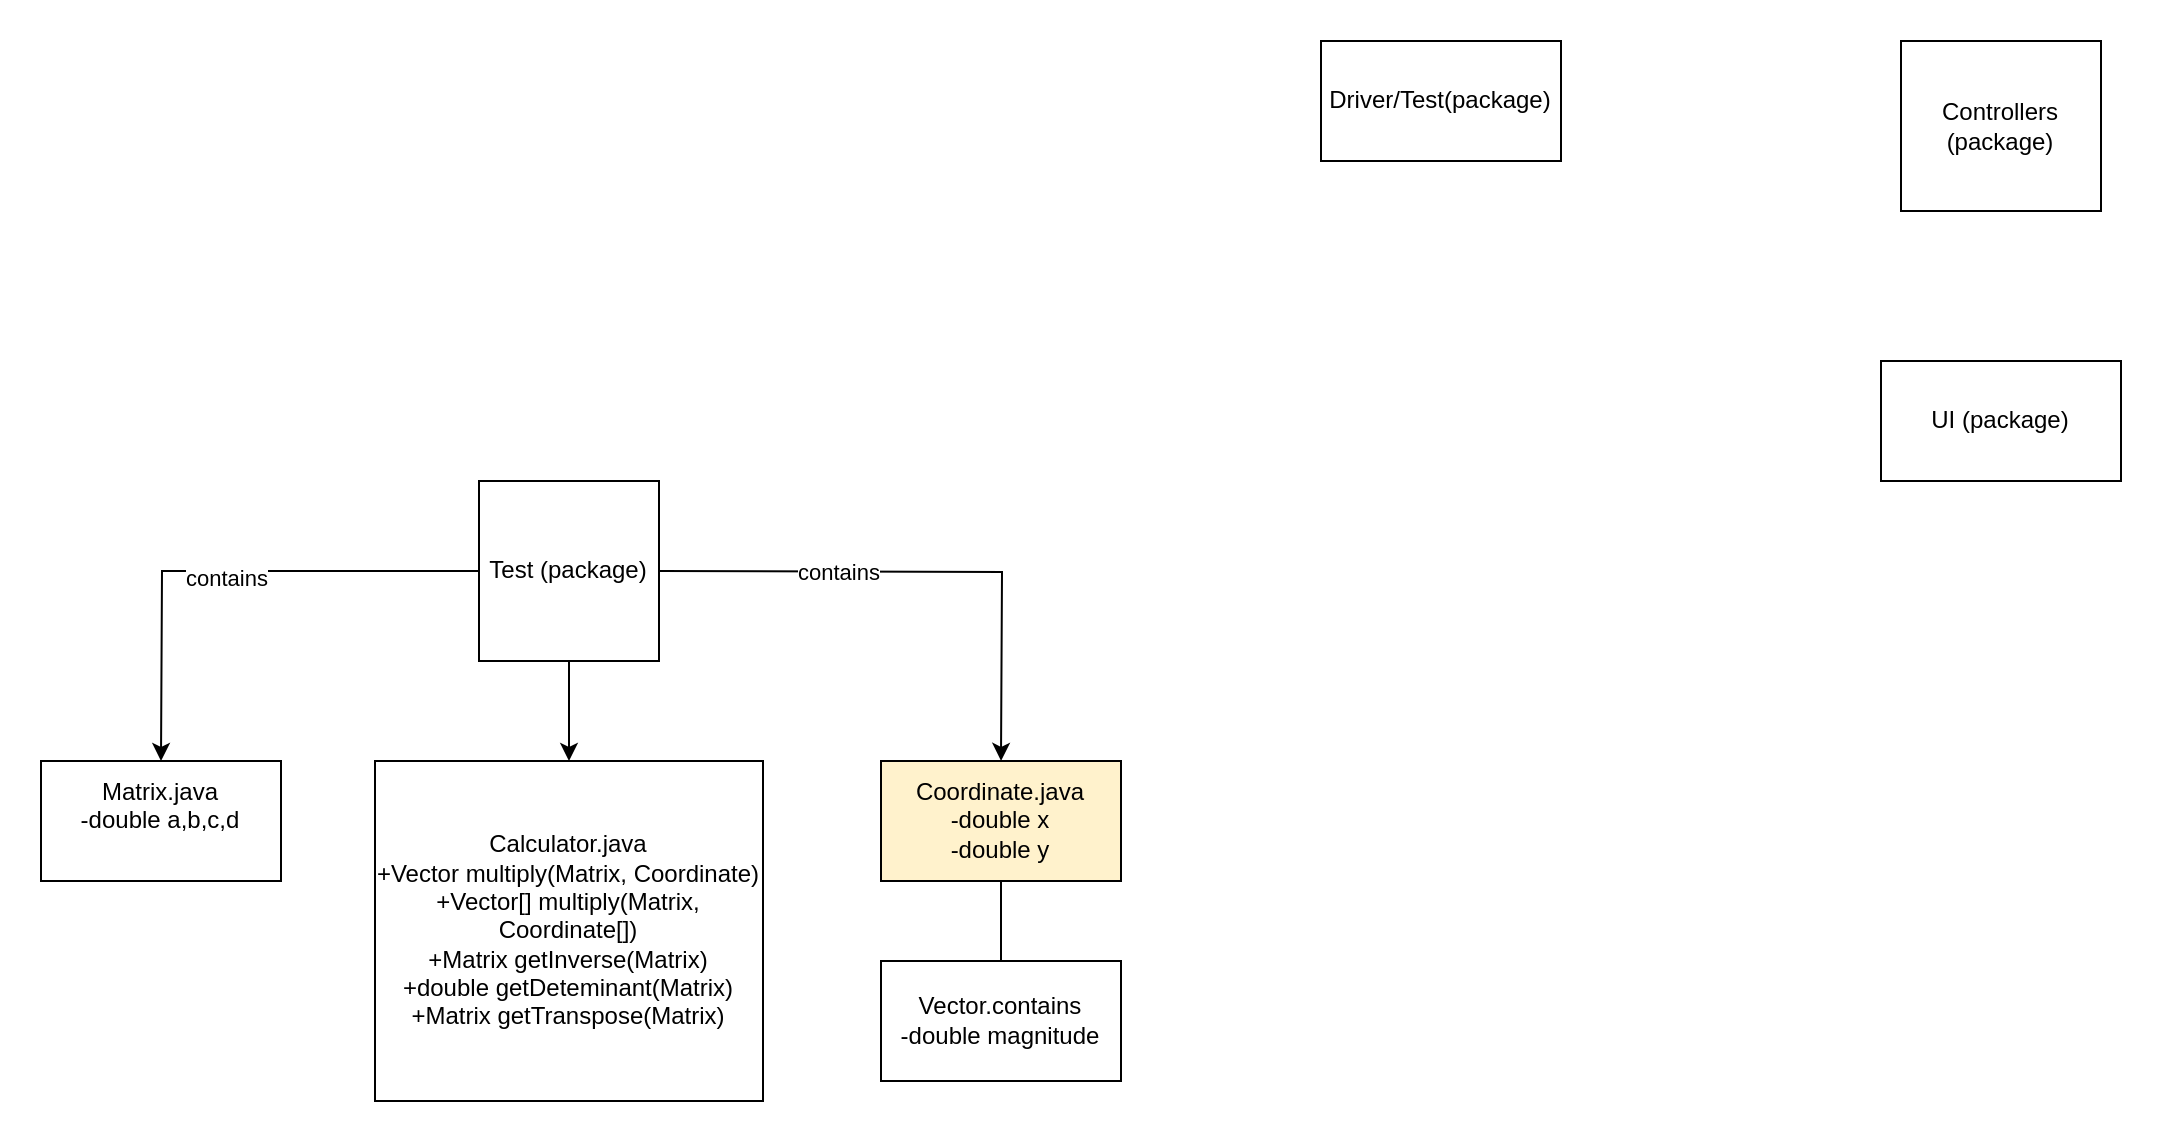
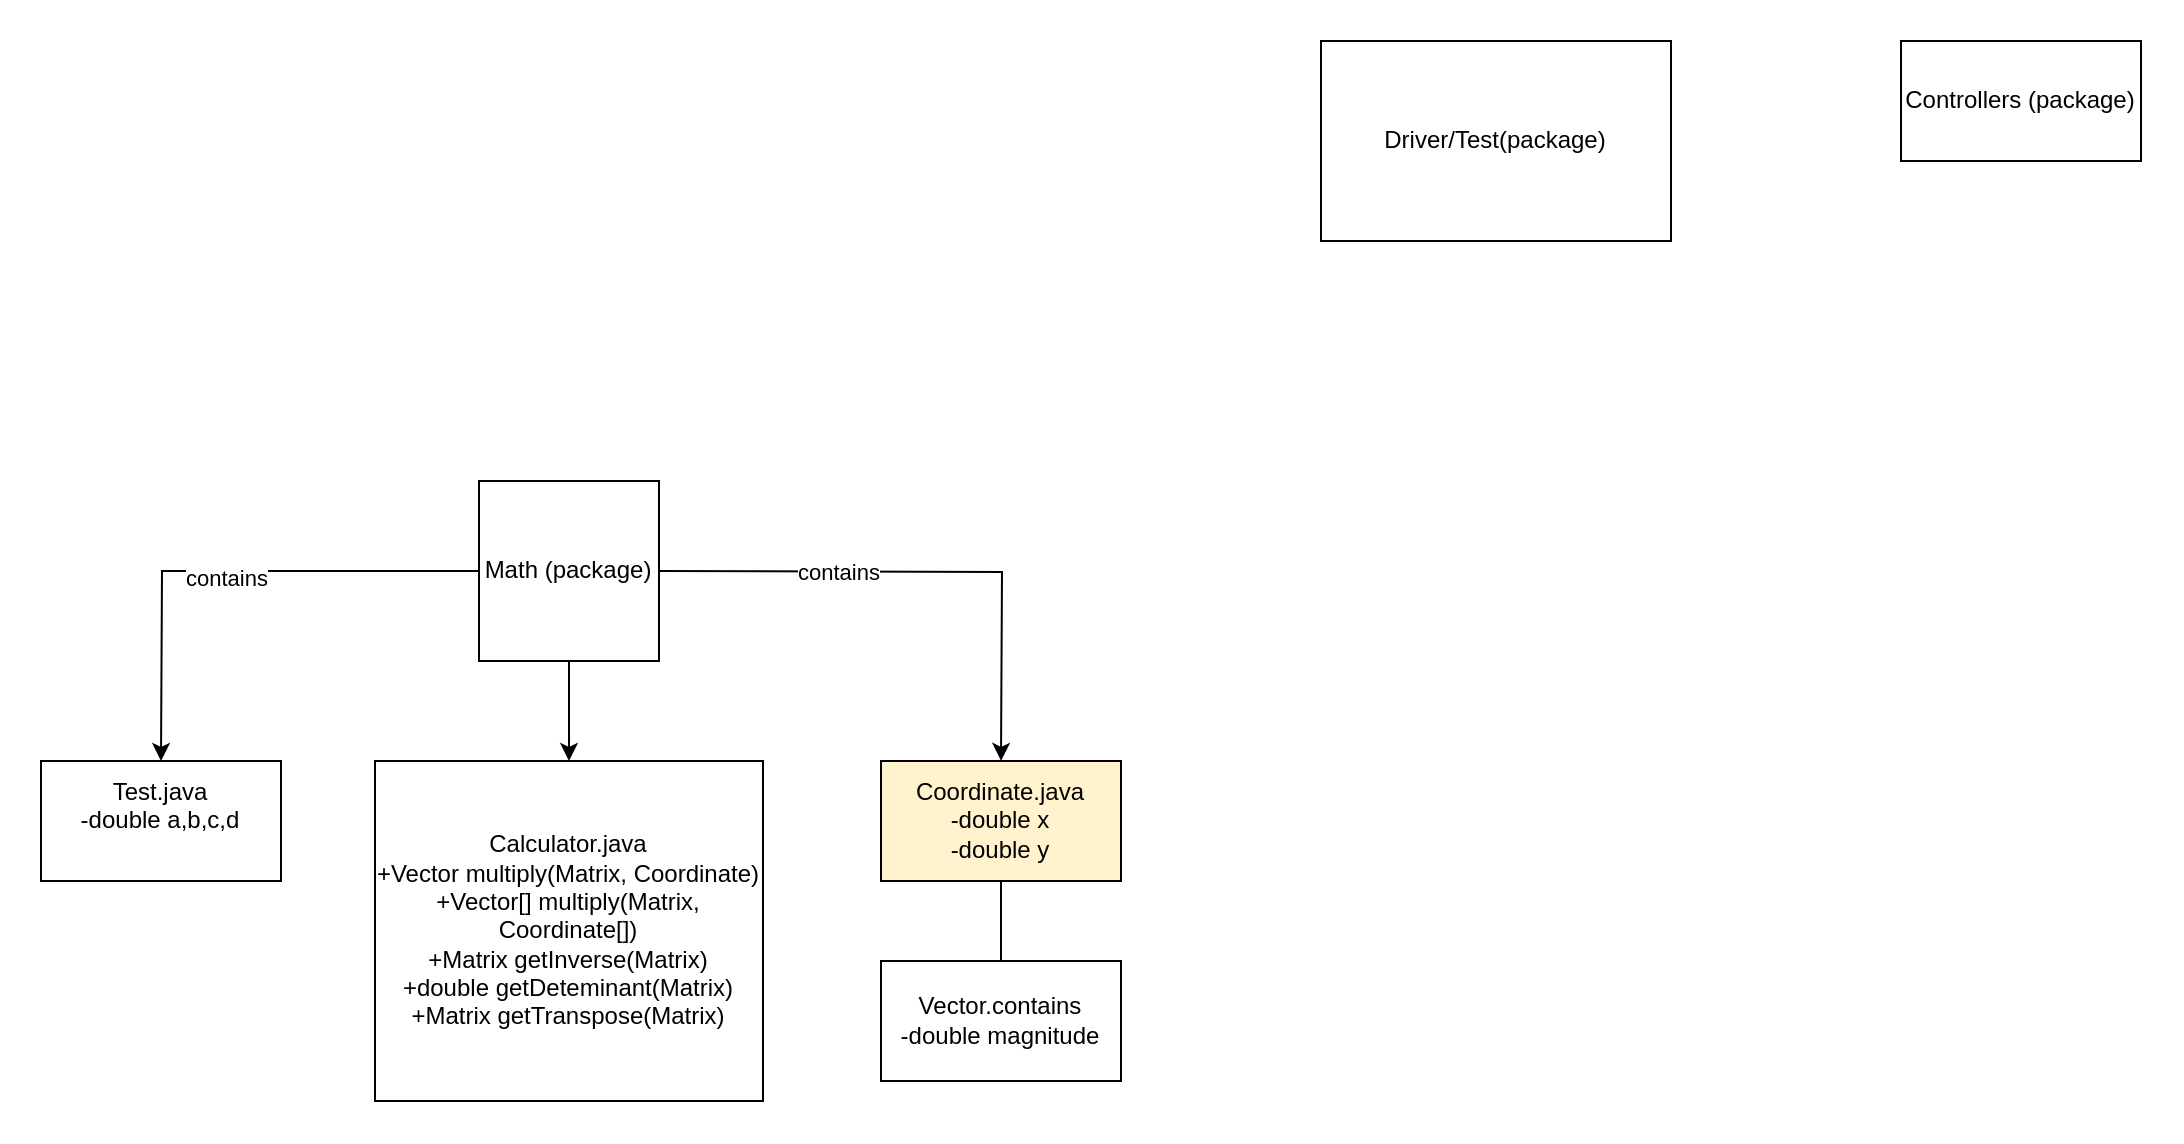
node "Driver/Test(package)": size 240x120 -> 350x200
node "Controllers (package)": size 200x170 -> 240x120
node "UI (package)": removed
node "Test (package)": label "Test (package)" -> "Math (package)"
node "Matrix.java -double a,b,c,d": label "Matrix.java -double a,b,c,d" -> "Test.java -double a,b,c,d"
